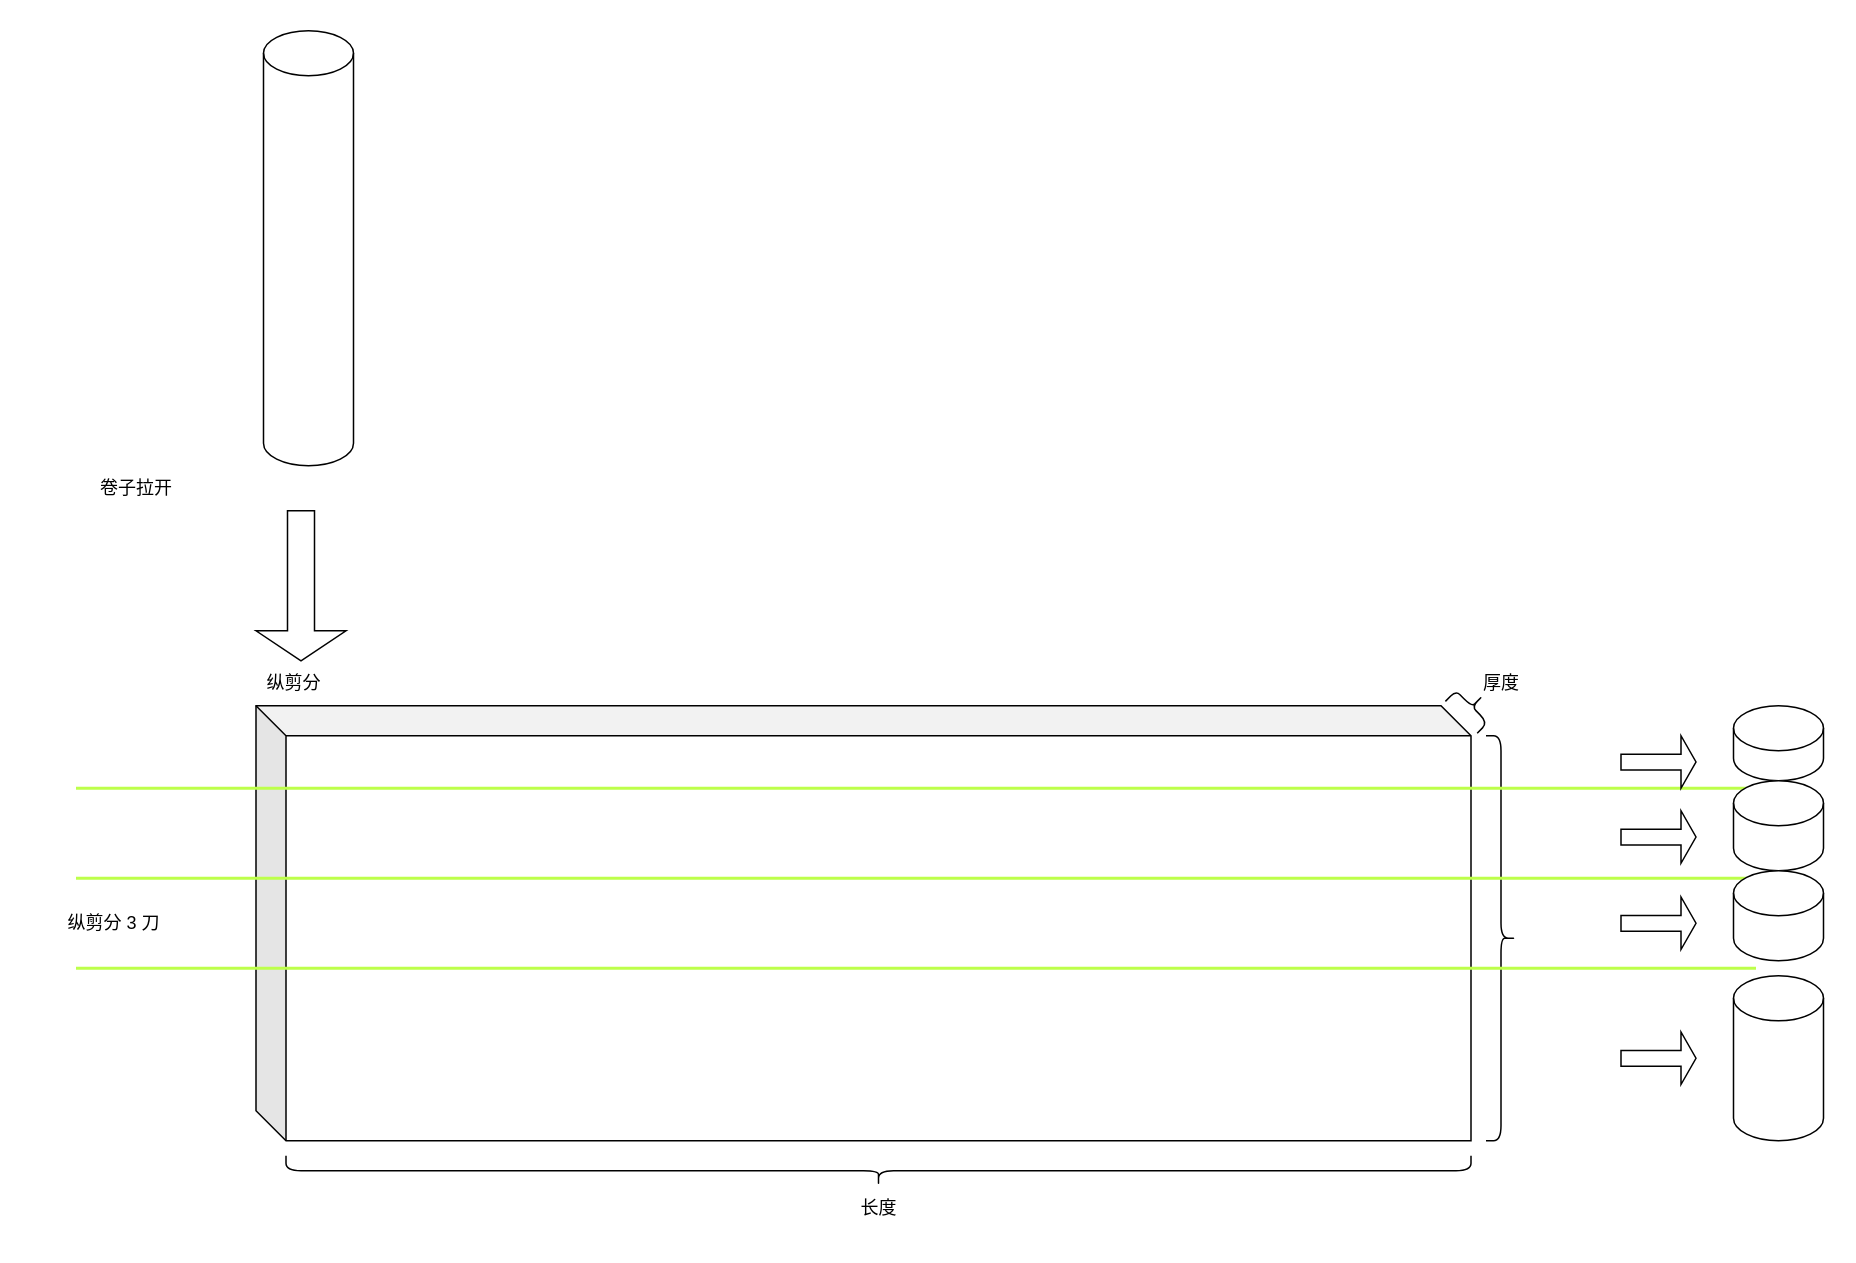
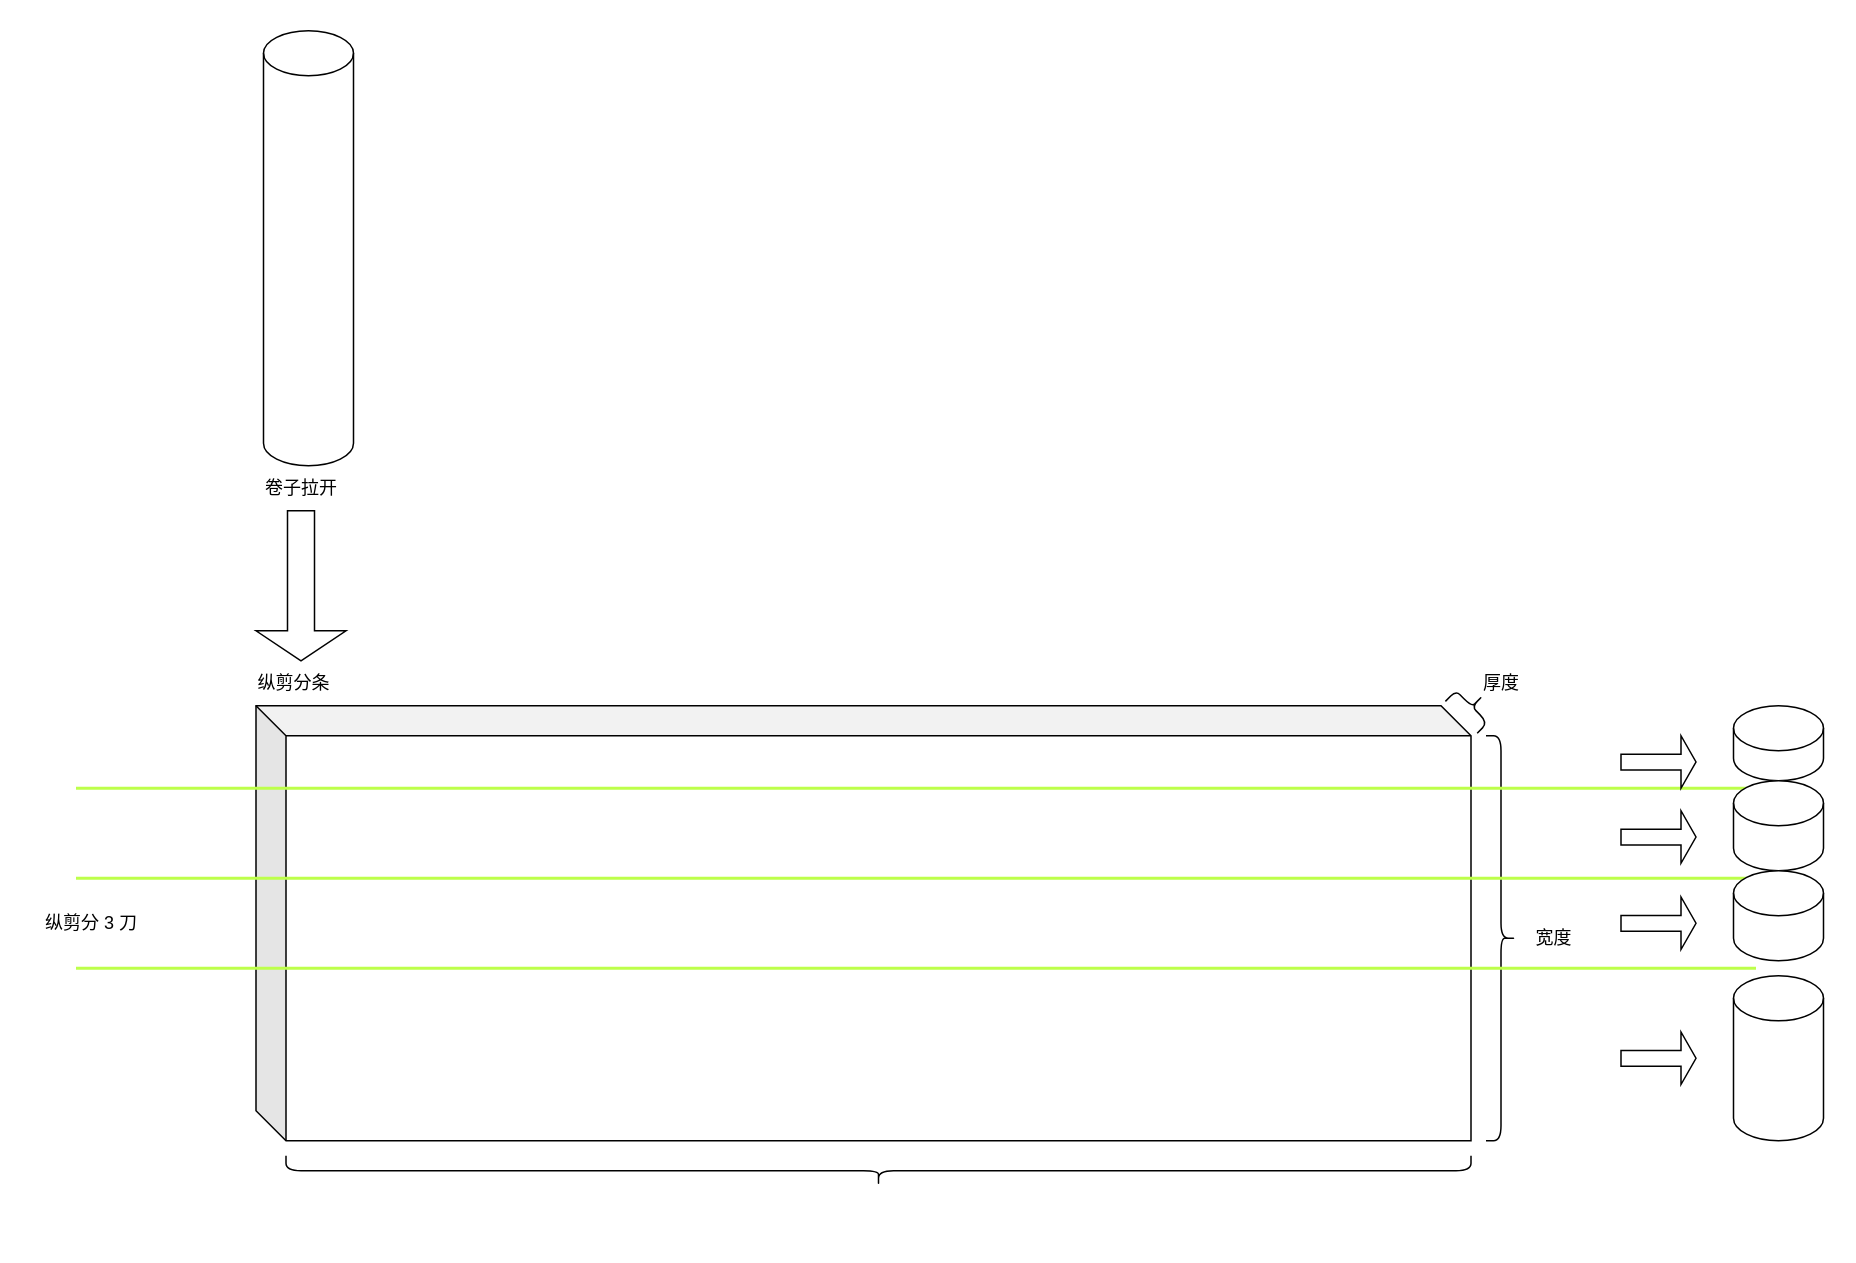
node "卷子拉开": moved (136, 488) -> (301, 488)
node "纵剪分": label "纵剪分" -> "纵剪分条"
node "纵剪分 3 刀": moved (113, 923) -> (91, 923)
node "宽度": added
node "长度": removed
